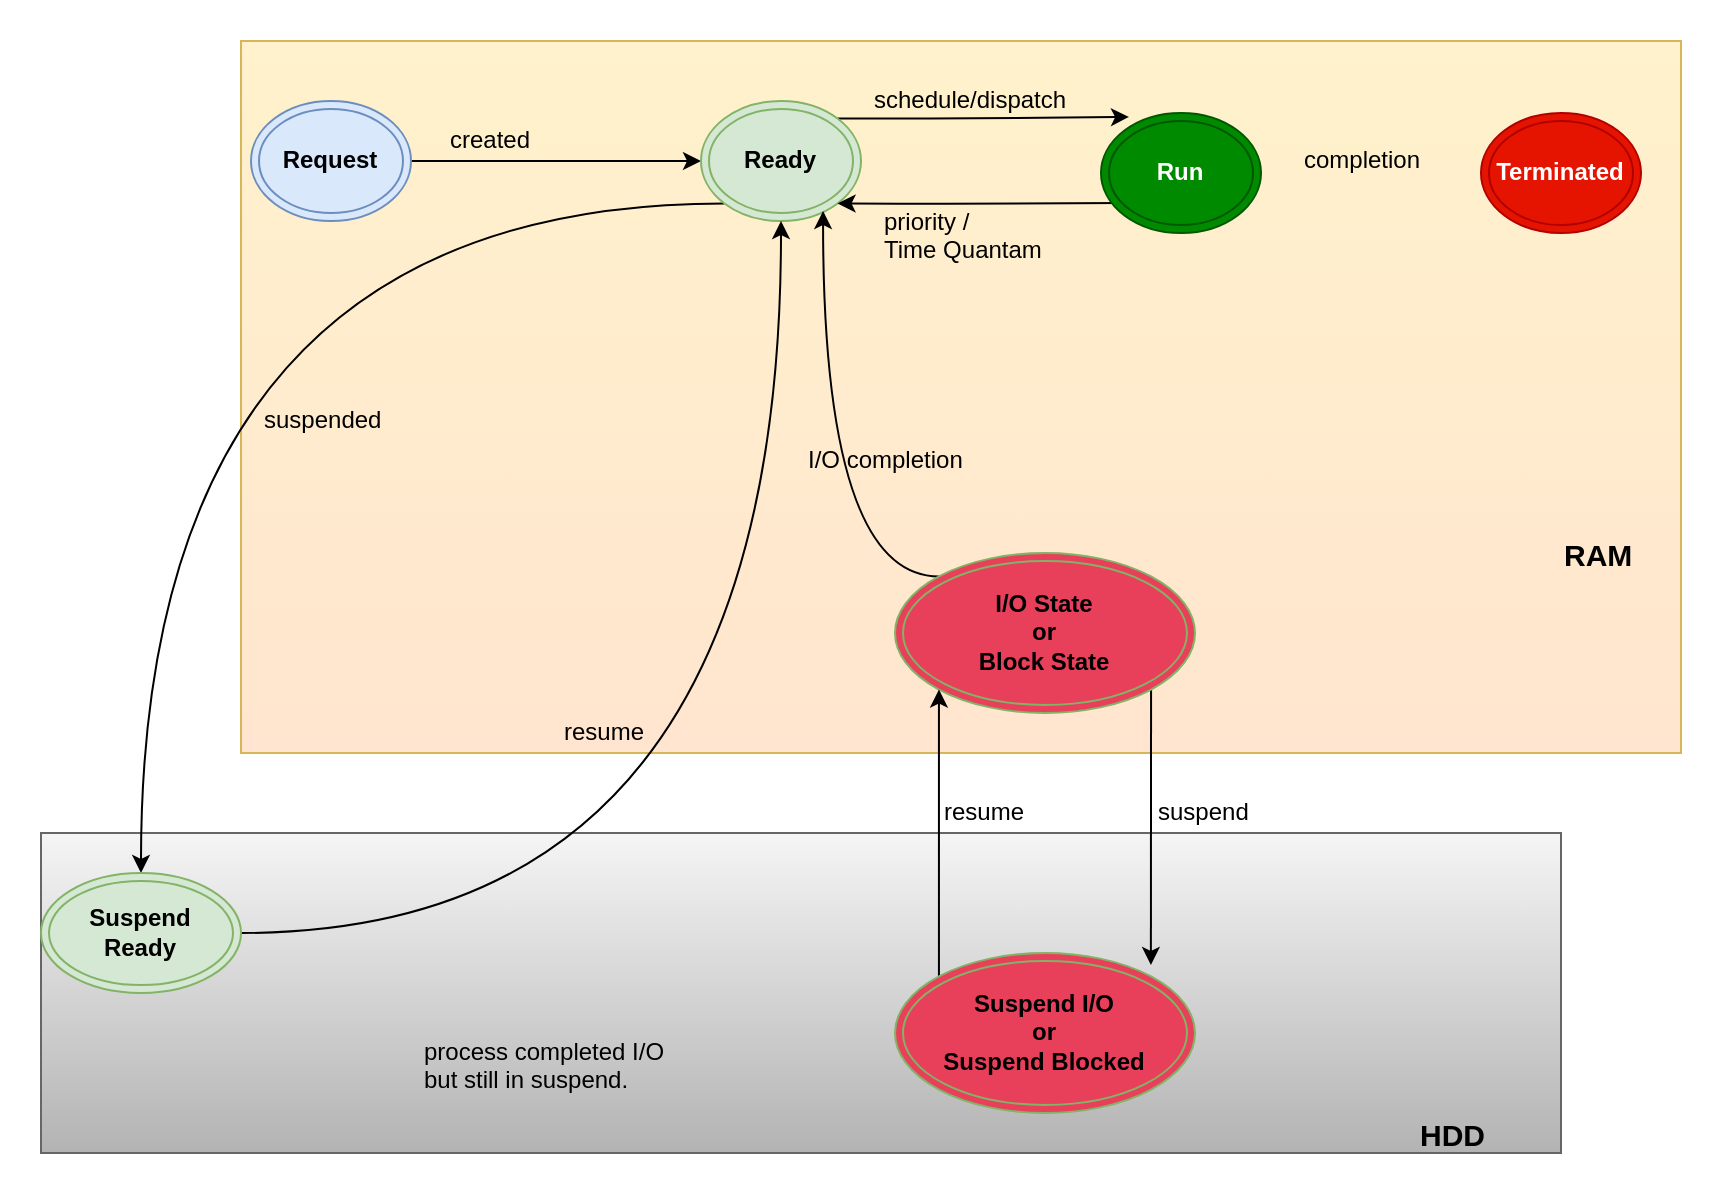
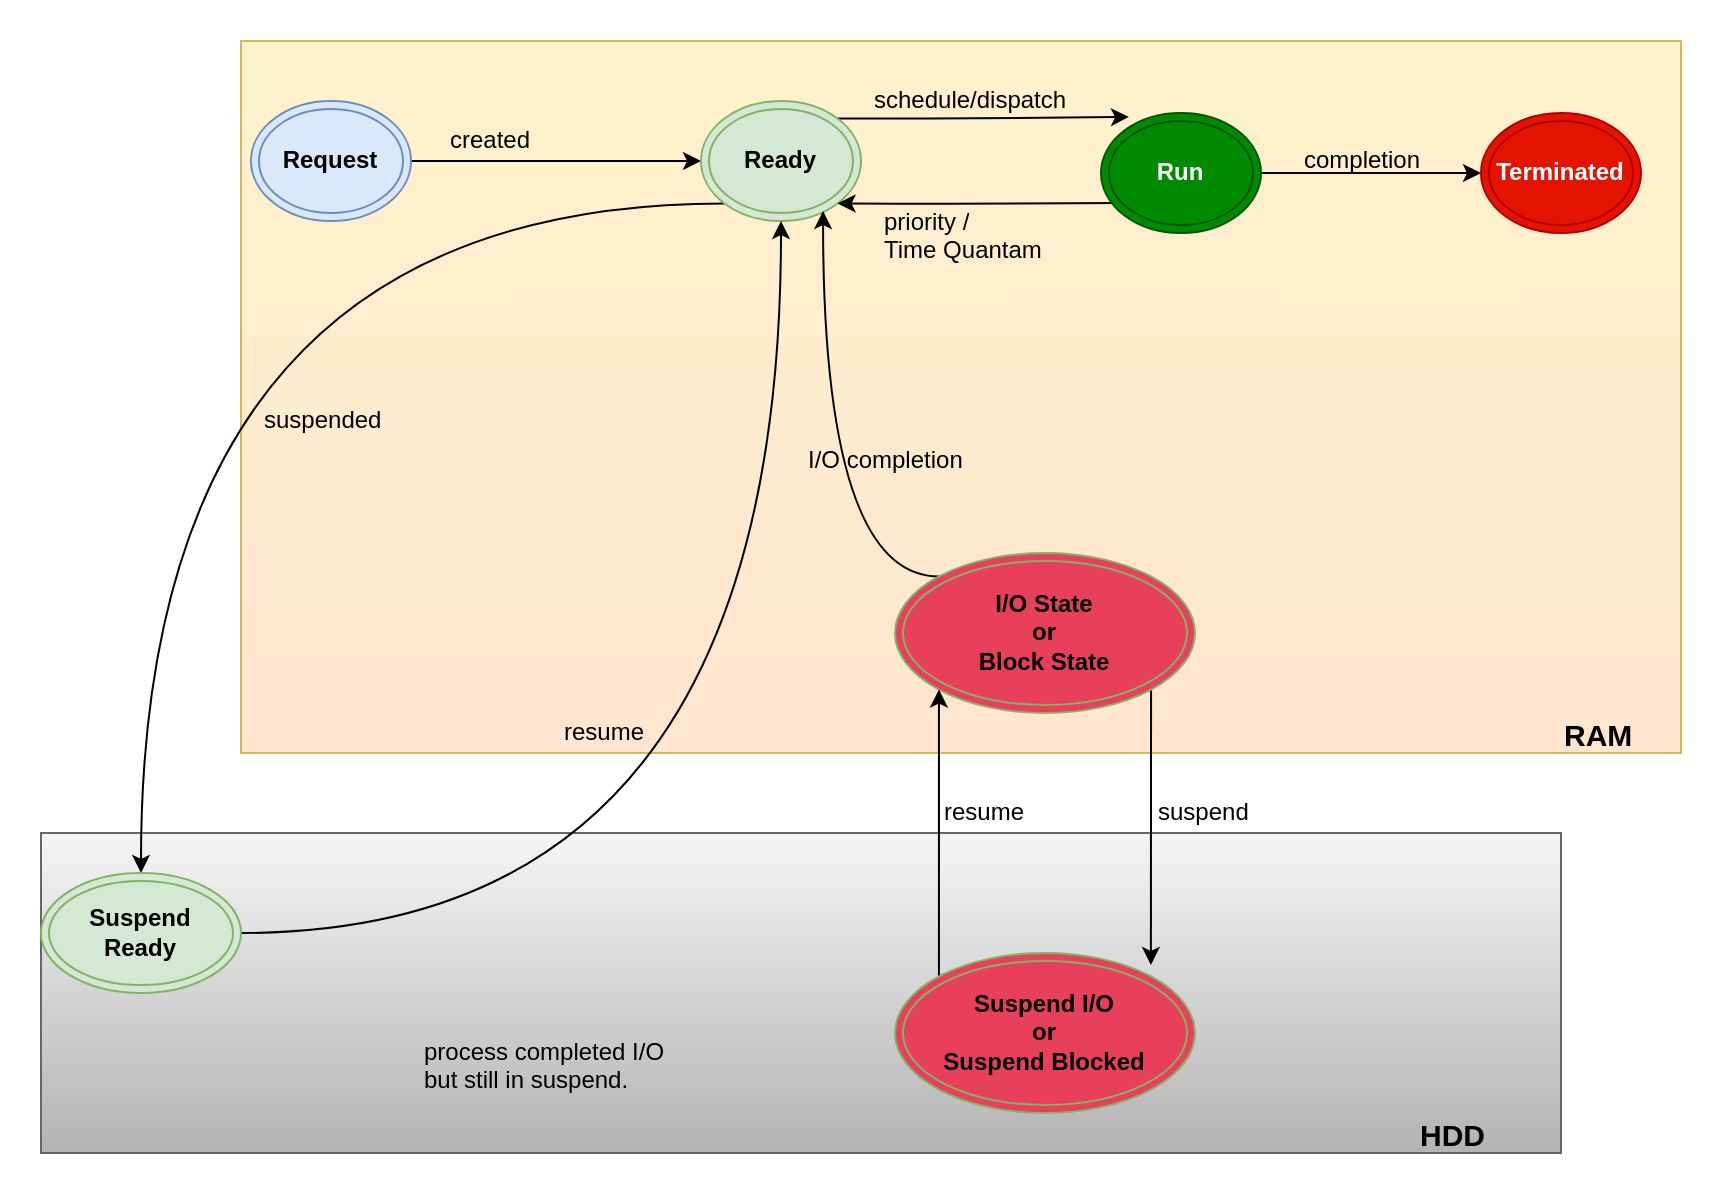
edge "Run" -> "Terminated": added
node "RAM": moved (1611, 553) -> (1611, 733)
